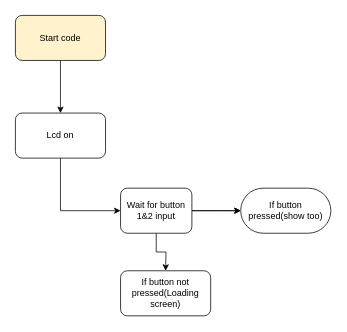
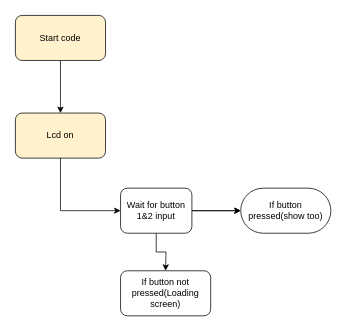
node "Lcd on": fillcolor #ffffff -> #fff2cc
